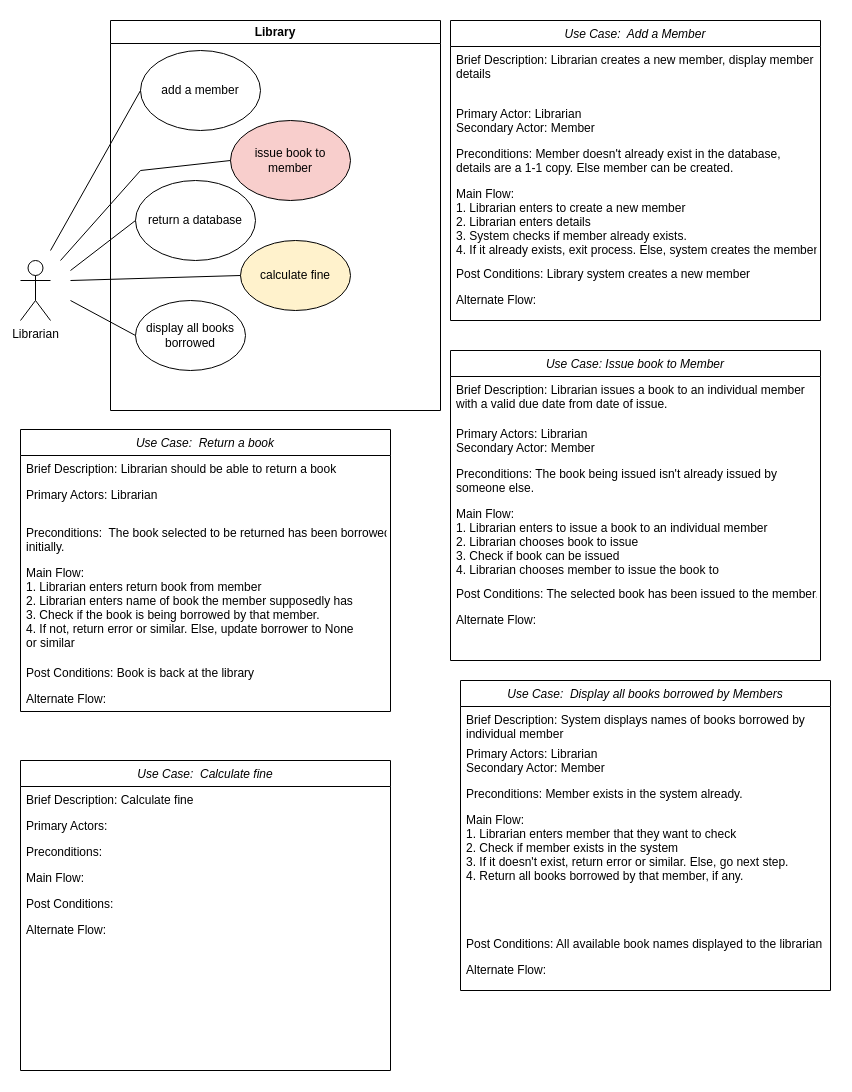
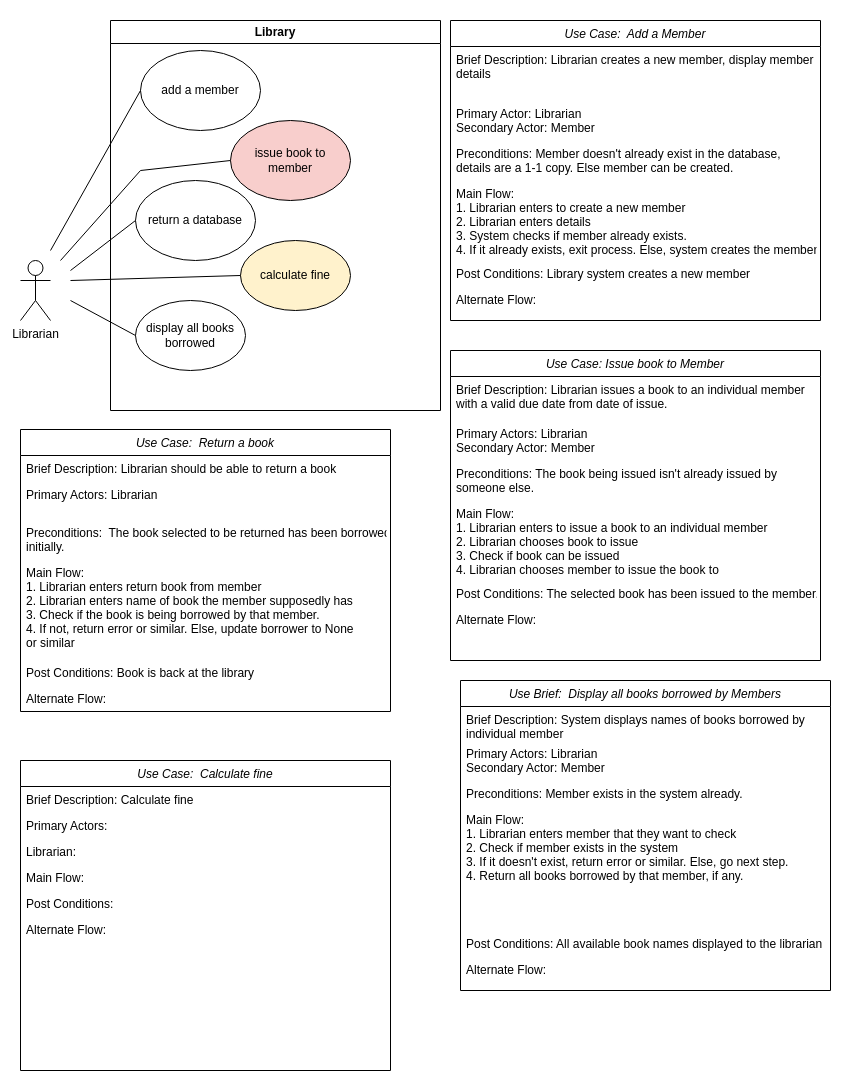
node "Use Case: Display all books borrowed by Members": label "Use Case: Display all books borrowed by Members" -> "Use Brief: Display all books borrowed by Members"
node "Preconditions:": label "Preconditions:" -> "Librarian:"
